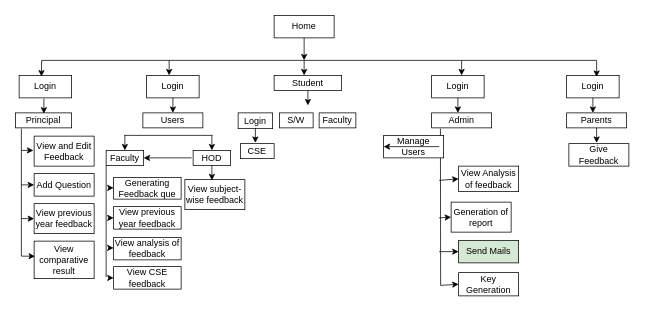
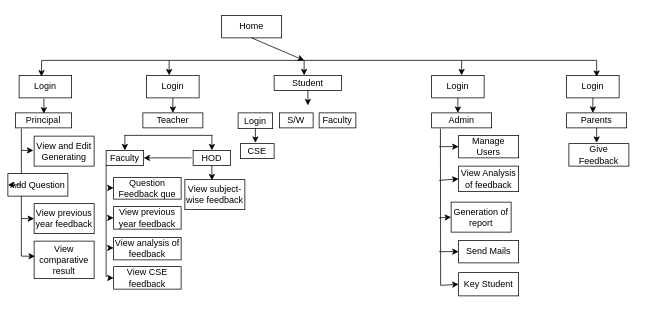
node "Home": moved (304, 27) -> (252, 27)
node "Users": label "Users" -> "Teacher"
node "Manage Users": moved (414, 147) -> (489, 147)
node "View and Edit Feedback": label "View and Edit Feedback" -> "View and Edit Generating"
node "Add Question": moved (64, 185) -> (38, 185)
node "Generating Feedback que": label "Generating Feedback que" -> "Question Feedback que"
node "Send Mails": fillcolor #d5e8d4 -> #ffffff
node "Key Generation": label "Key Generation" -> "Key Student"
